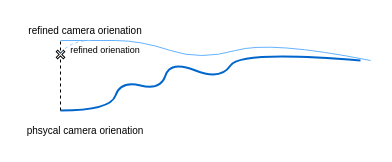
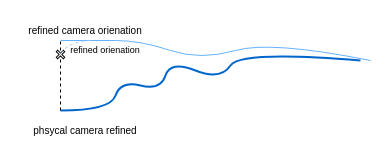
node "phsycal camera orienation": label "phsycal camera orienation" -> "phsycal camera refined"
